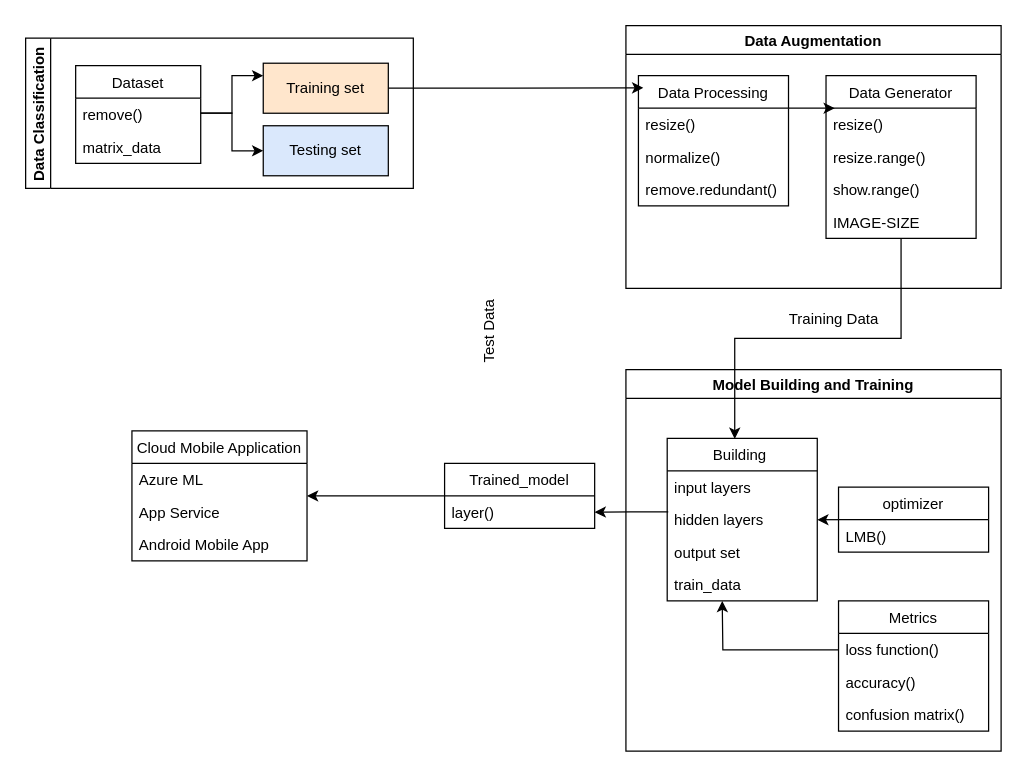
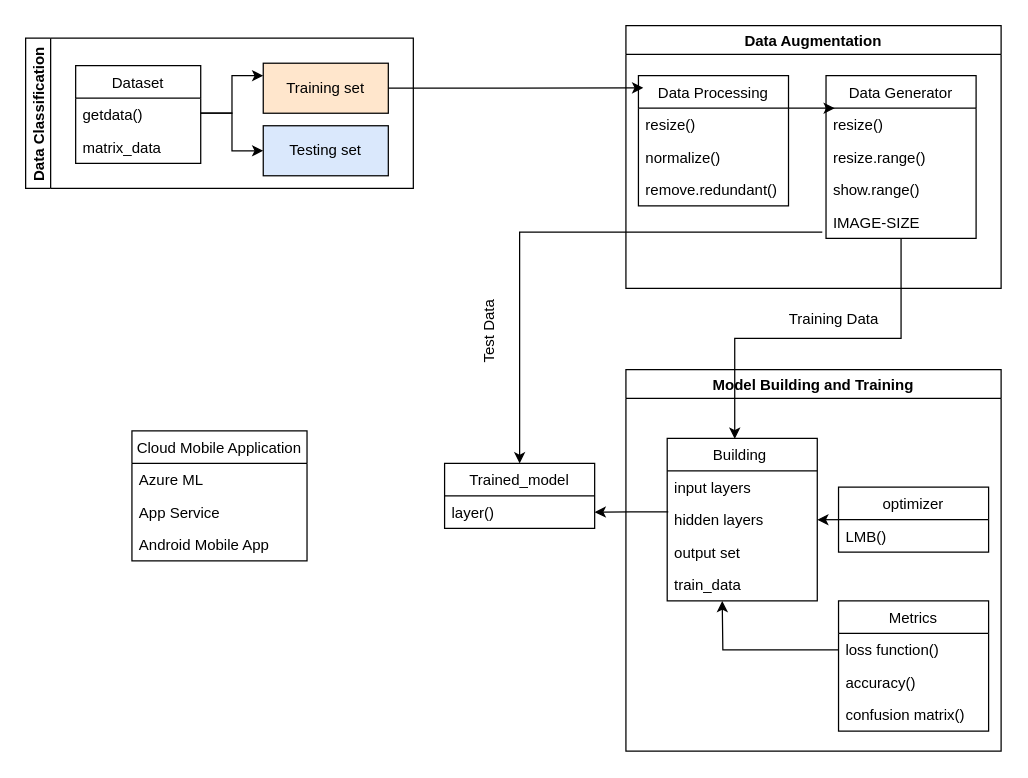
node "remove()": label "remove()" -> "getdata()"
edge "IMAGE-SIZE" -> "Trained_model": added
edge "Trained_model" -> "Cloud Mobile Application": removed
